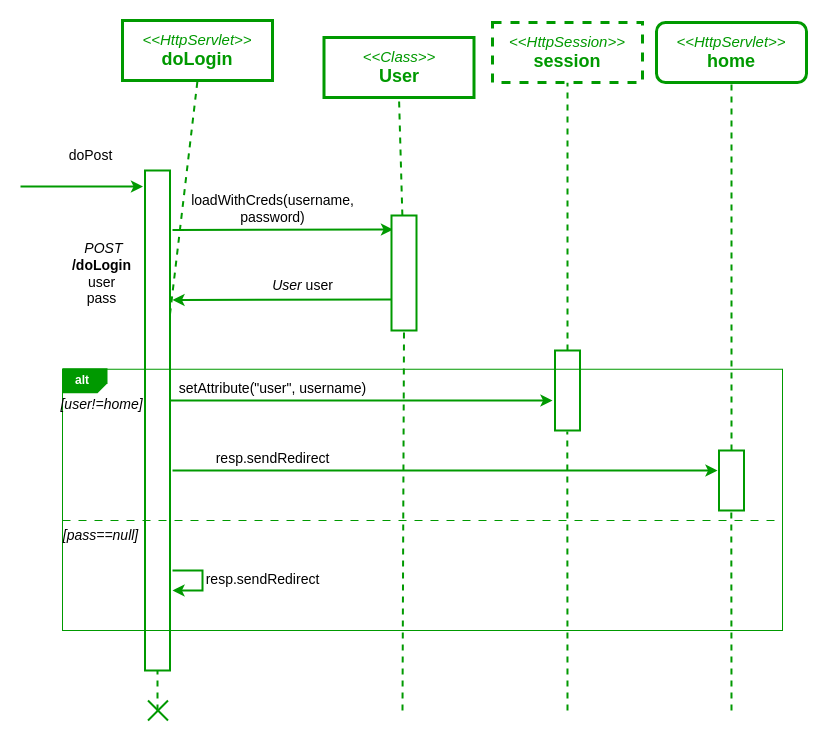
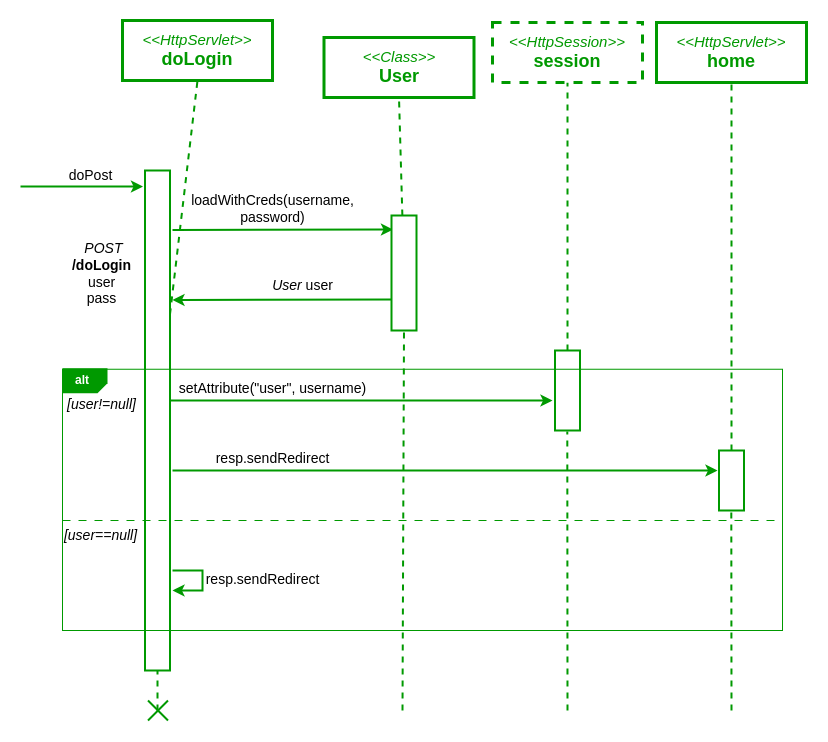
node "<<HttpServlet>> home": shape rounded rectangle -> rectangle
node "doPost": moved (91, 156) -> (91, 176)
node "[user!=home]": label "[user!=home]" -> "[user!=null]"
node "[pass==null]": label "[pass==null]" -> "[user==null]"
